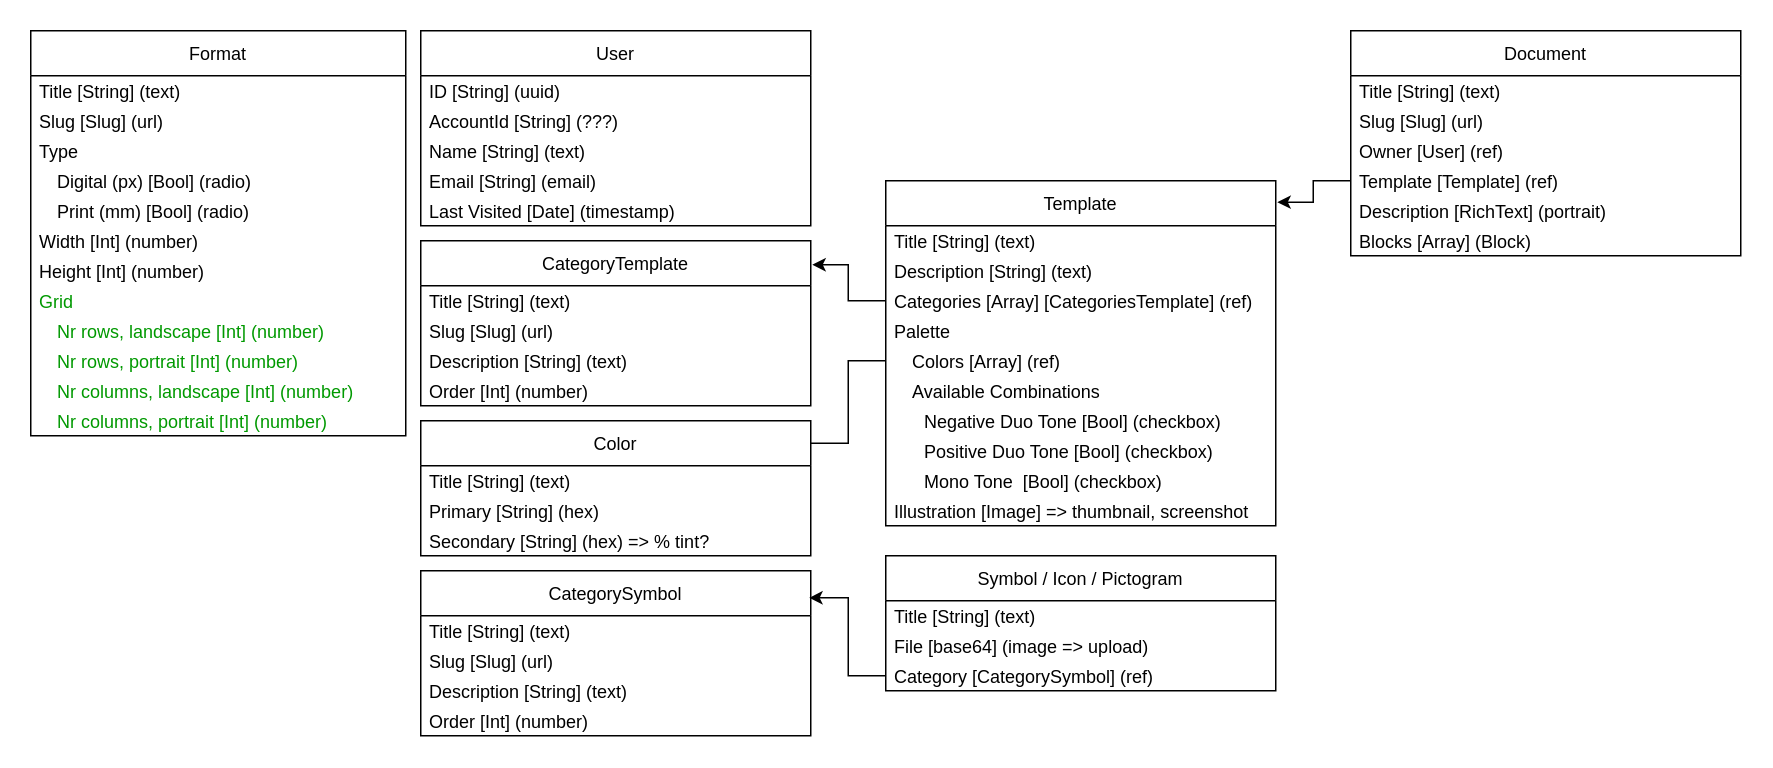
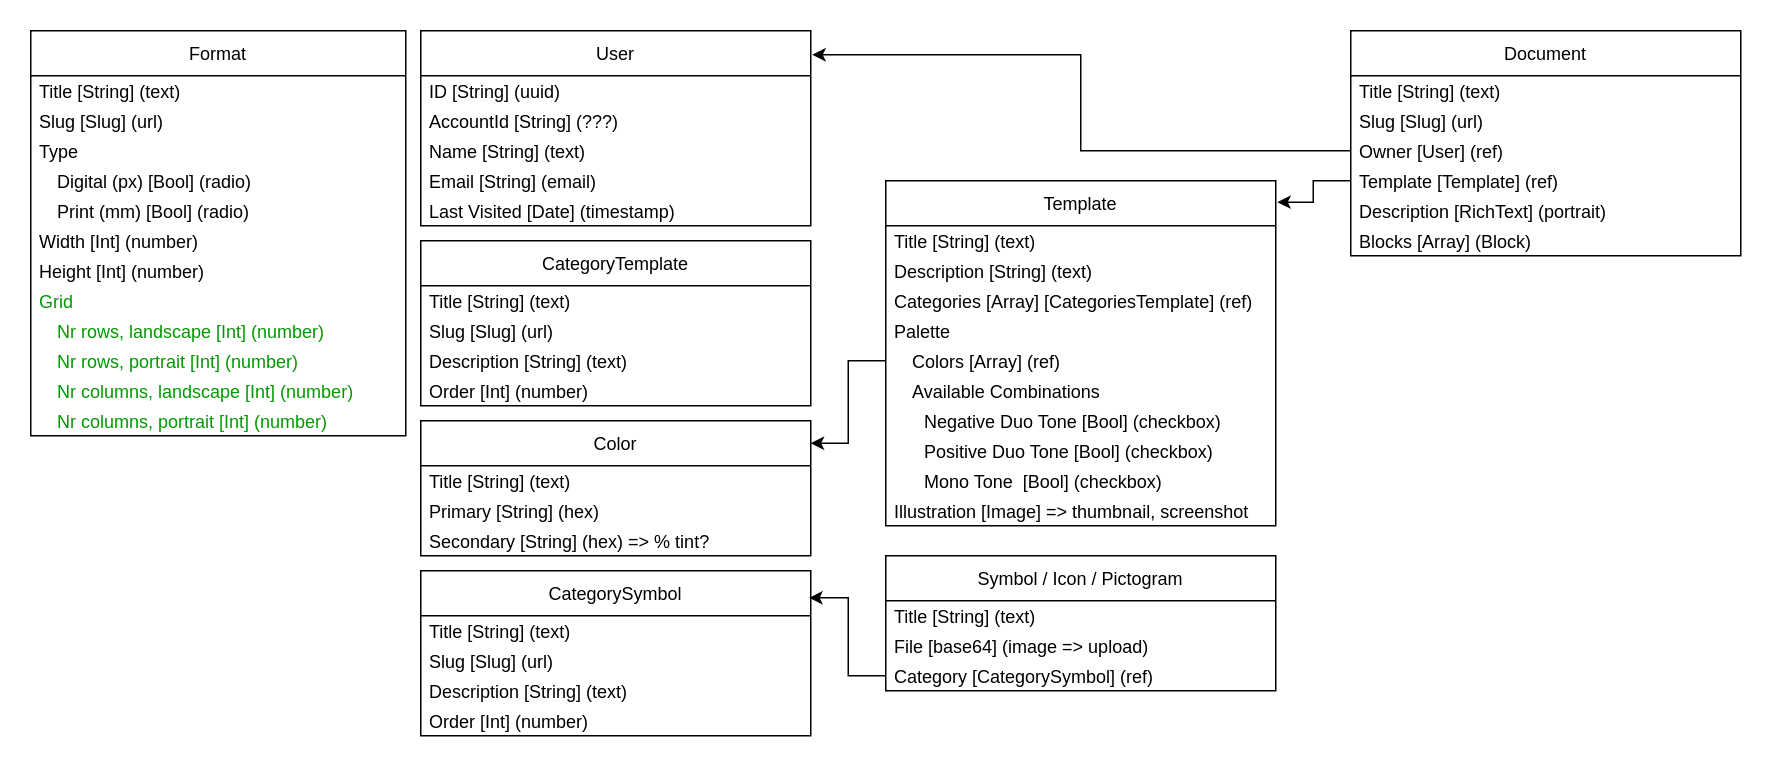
edge "Owner [User] (ref)" -> "User": added
edge "Categories [Array] [CategoriesTemplate] (ref)" -> "CategoryTemplate": removed
edge "Colors [Array] (ref)" -- "Color": arrowhead none -> classic
